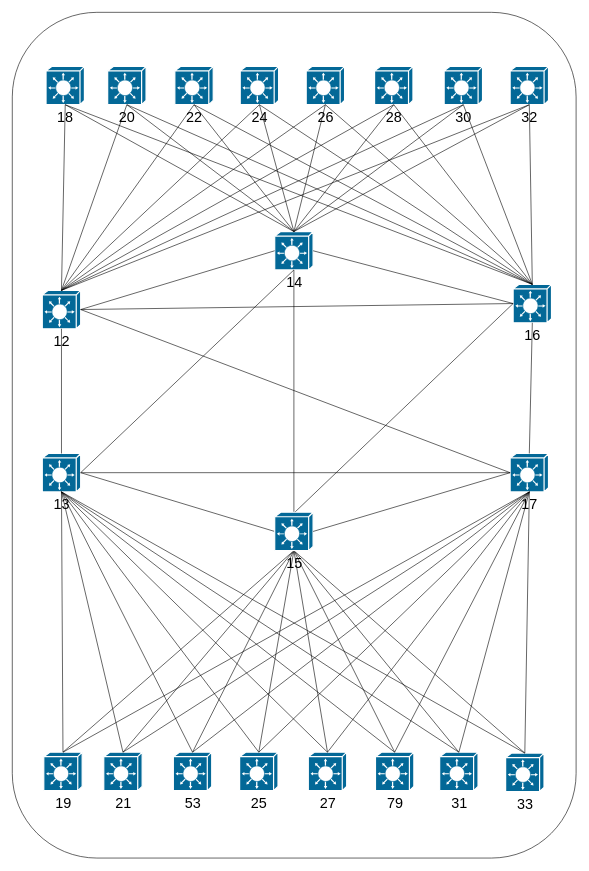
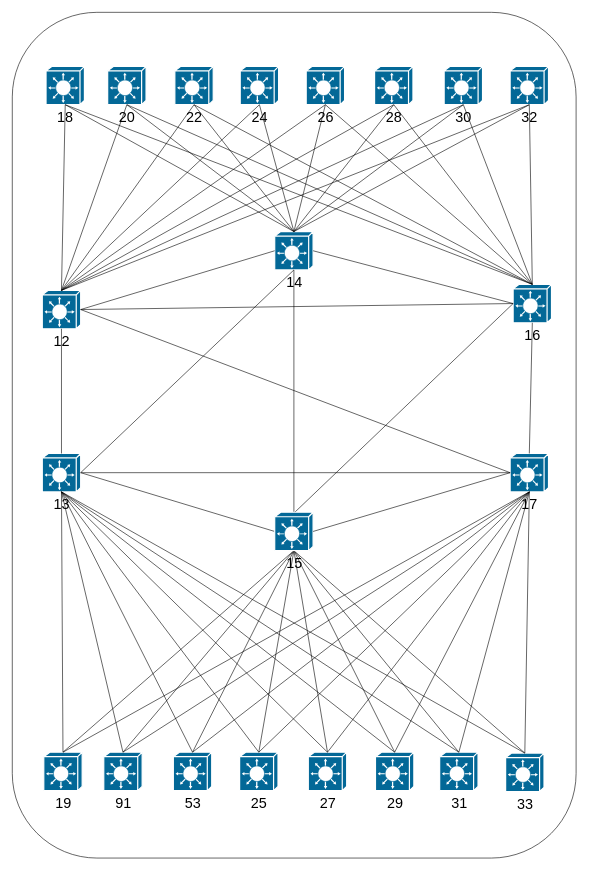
edge "24" -- "16": removed
node "21": label "21" -> "91"
node "79": label "79" -> "29"
